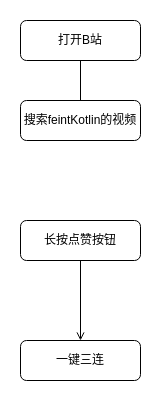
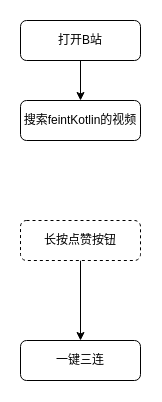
edge "打开B站" -- "搜索feintKotlin的视频": arrowhead none -> classic
node "长按点赞按钮": style solid -> dashed
edge "长按点赞按钮" -> "一键三连": arrowhead open -> classic
